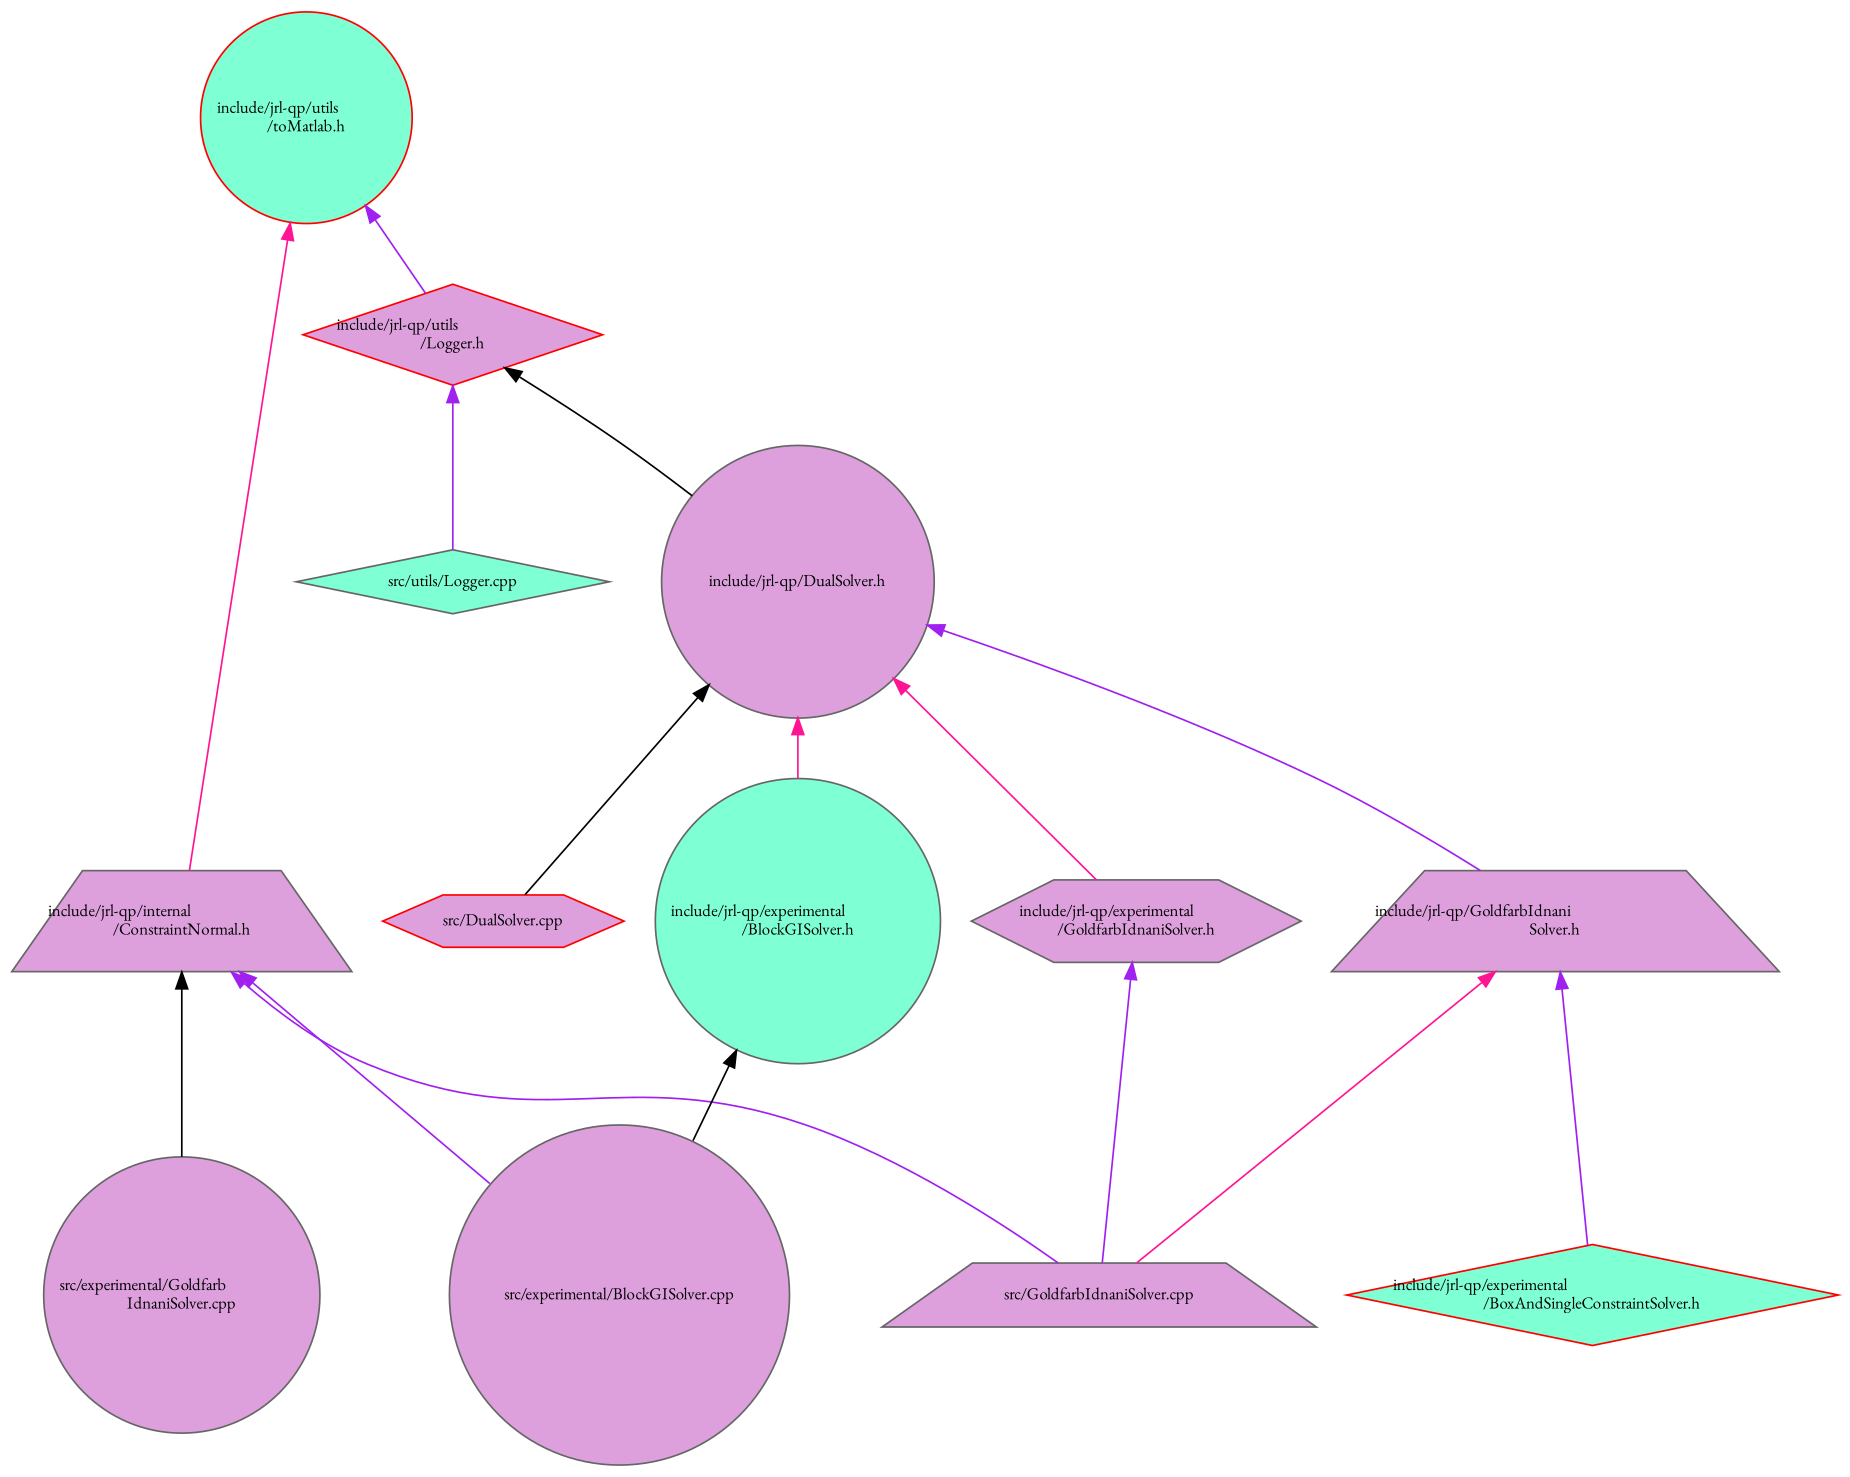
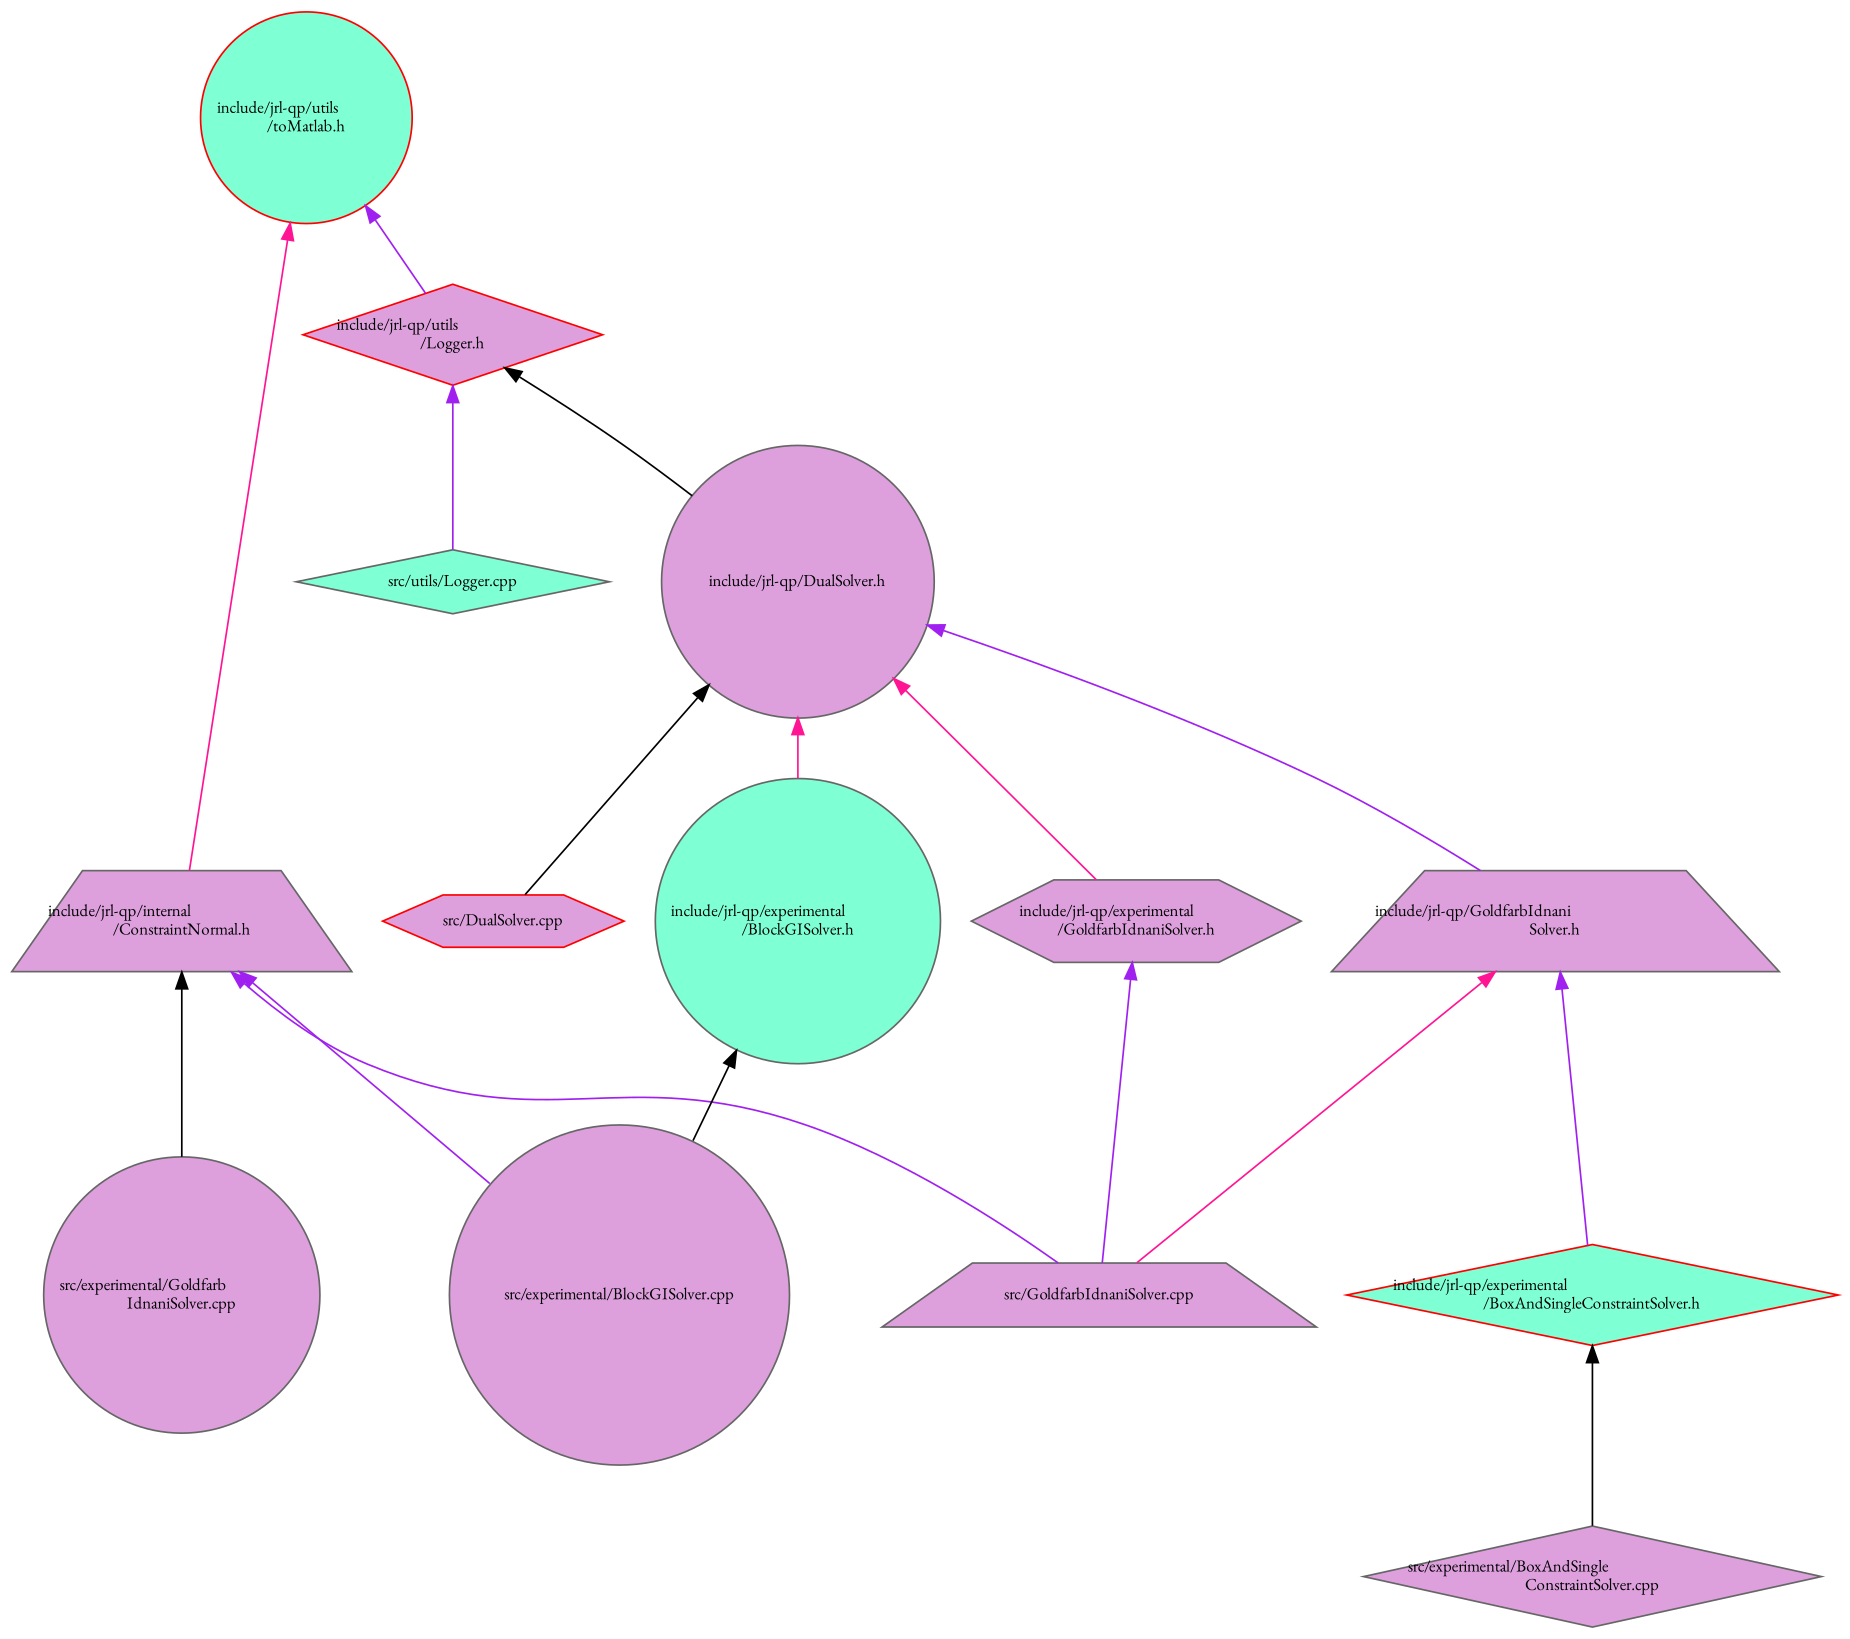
node "src/experimental/BoxAndSingle ConstraintSolver.cpp": added
